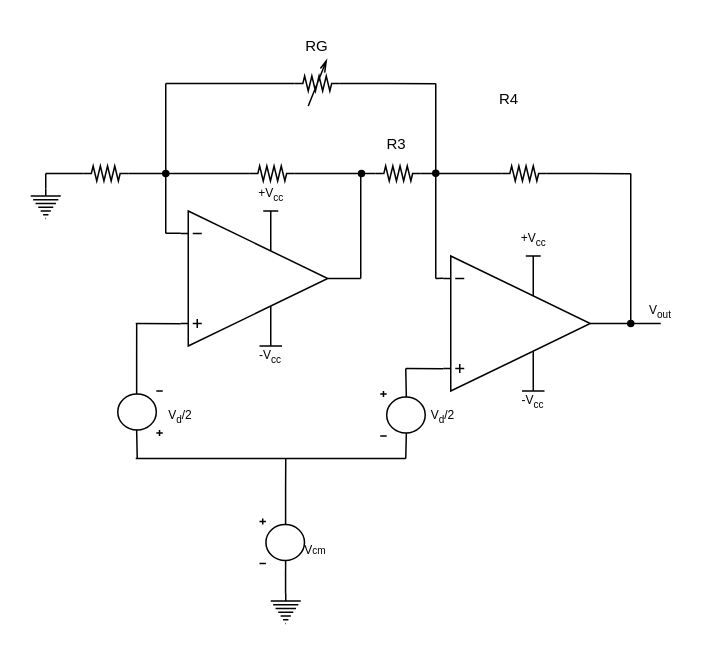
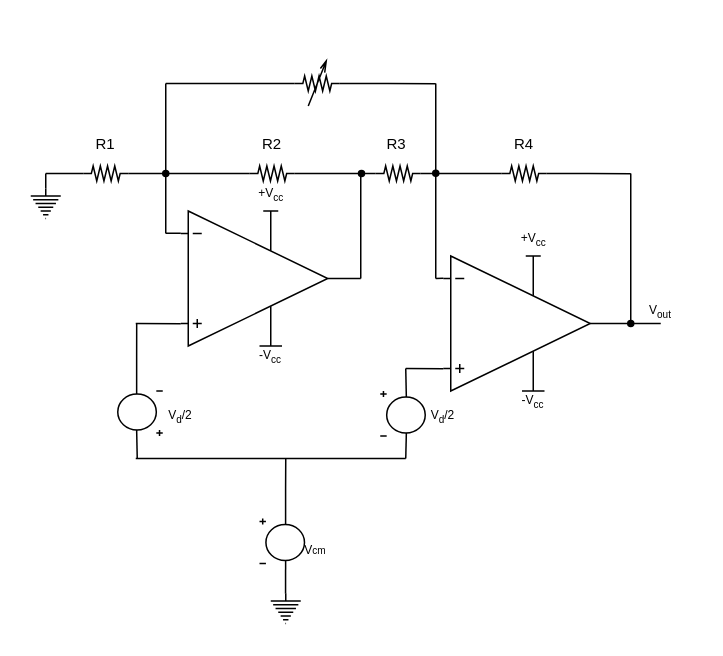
node "RG": removed
node "R4": moved (509, 98) -> (524, 143)
node "R1": added
node "R2": added
